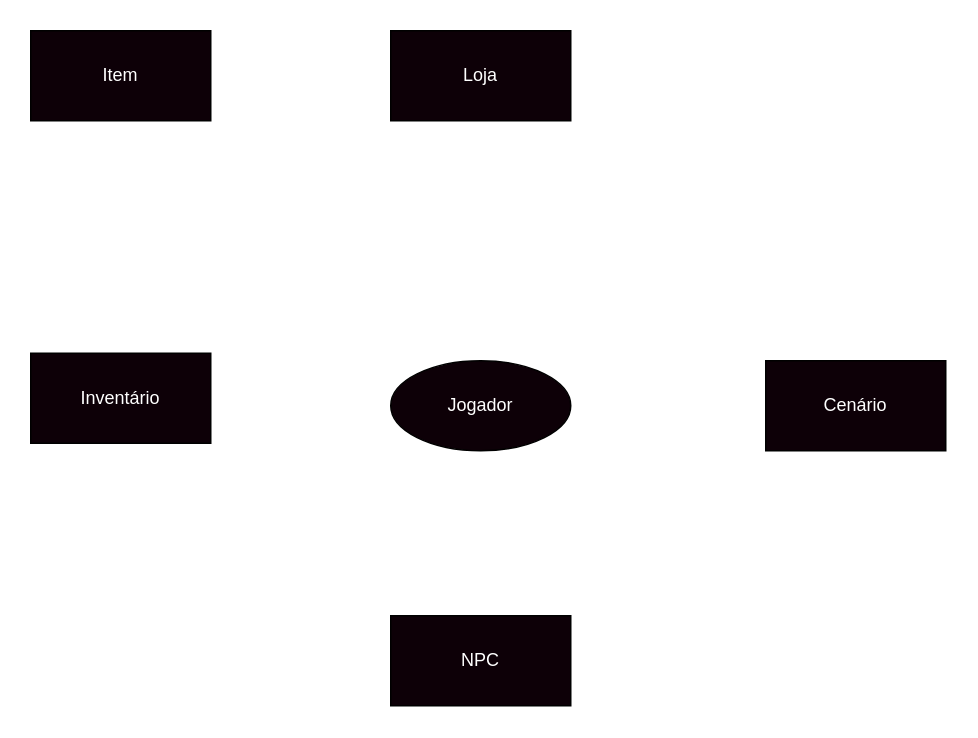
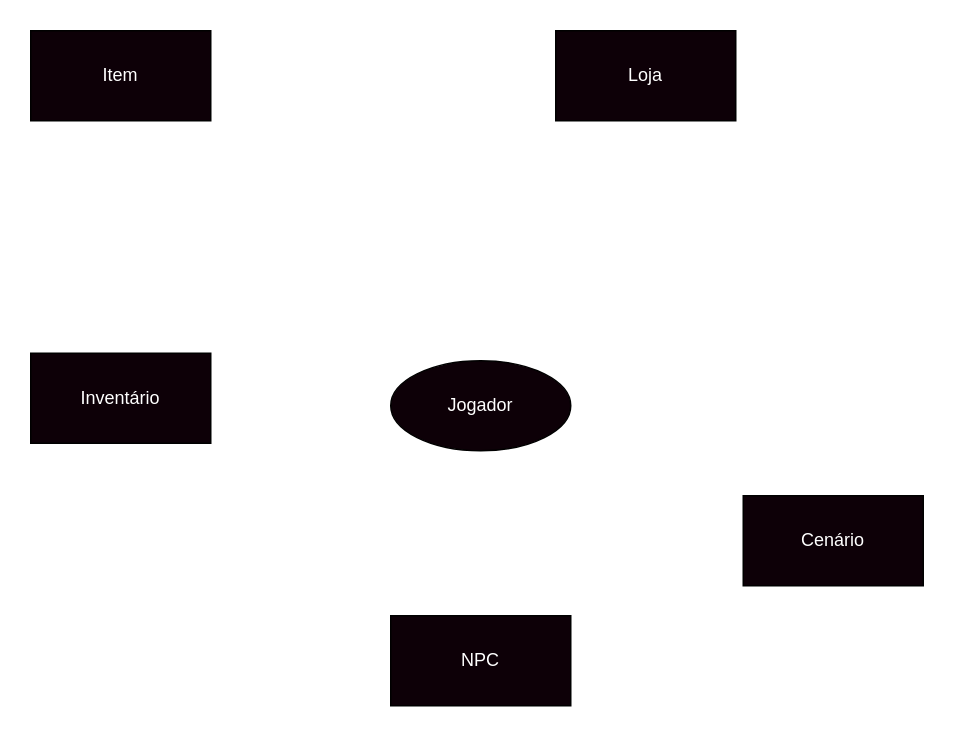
node "Loja": moved (481, 76) -> (646, 76)
node "Cenário": moved (856, 406) -> (833, 541)
